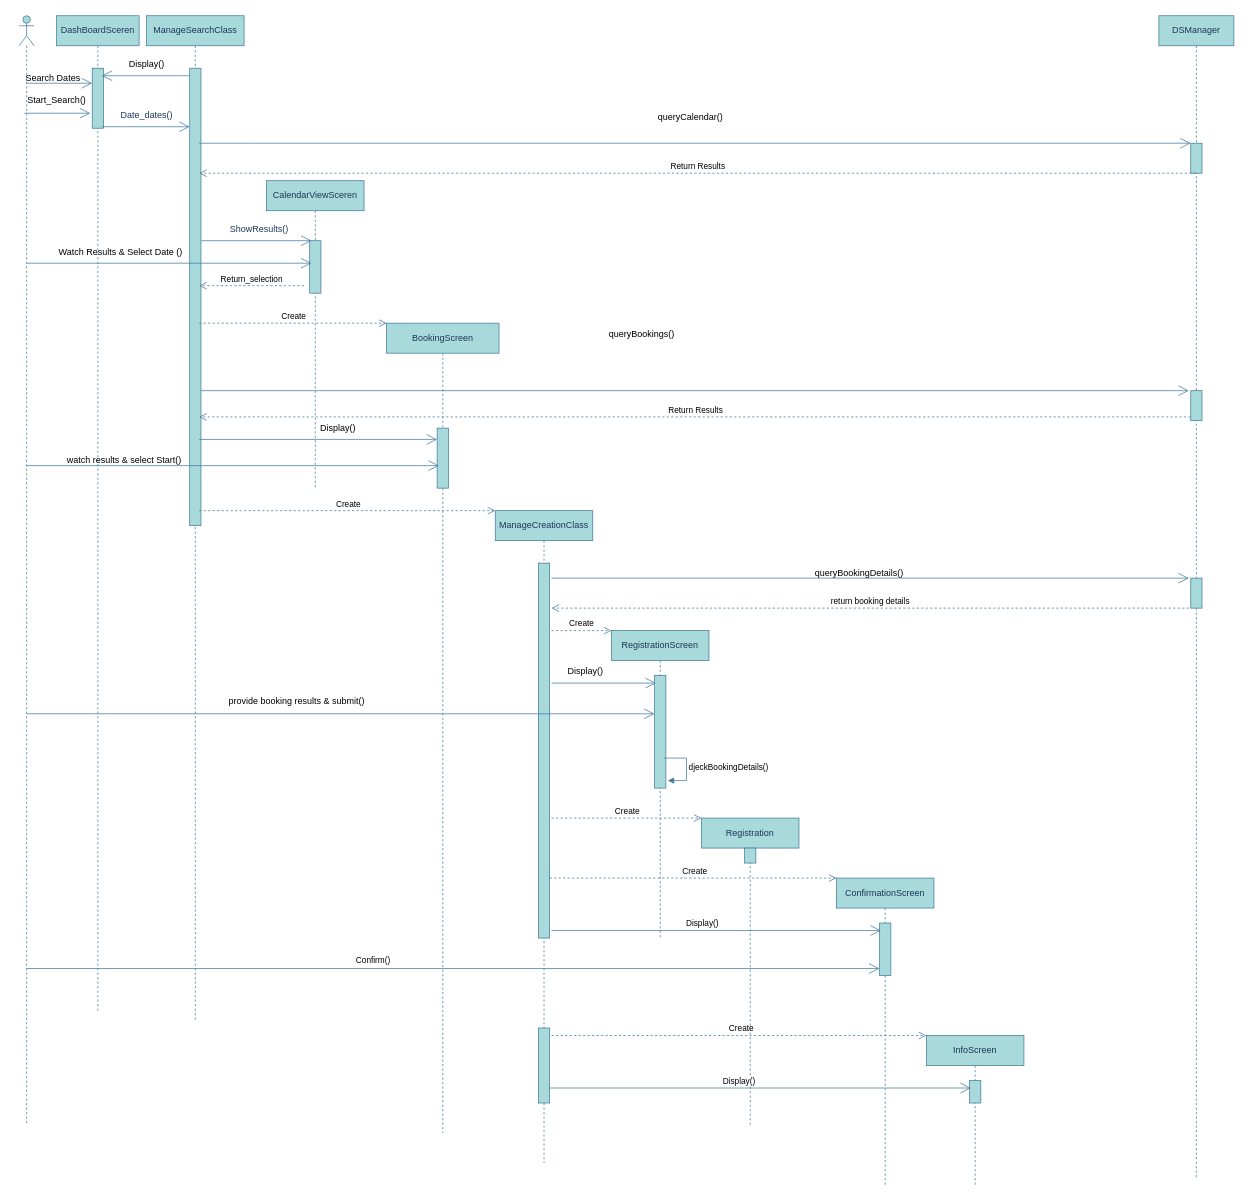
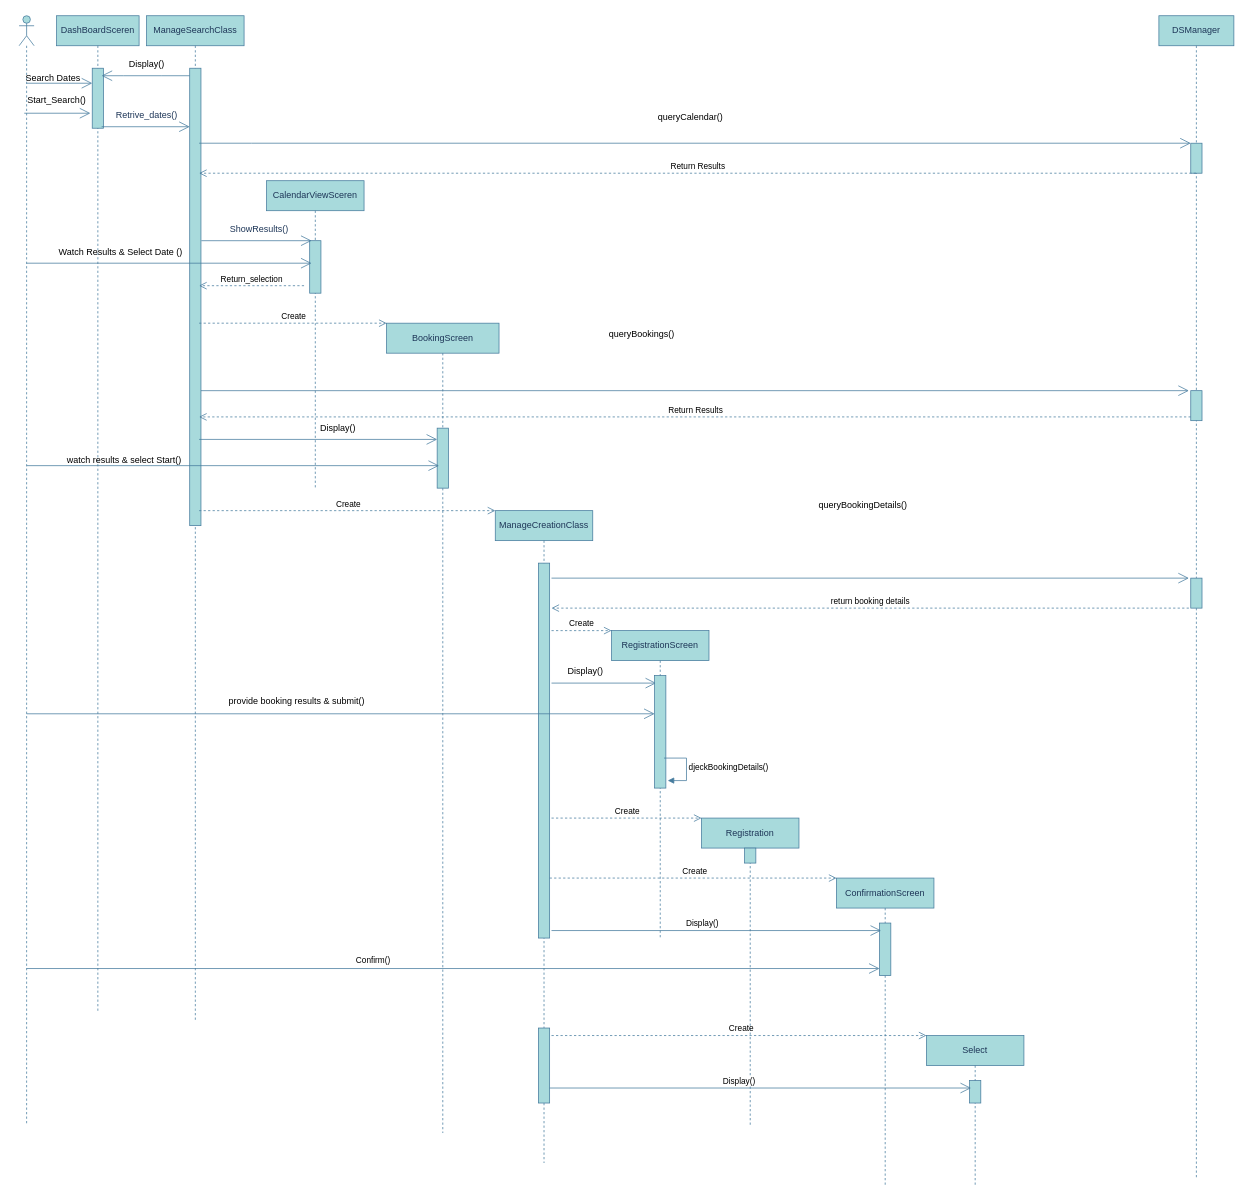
node "Date_dates()": label "Date_dates()" -> "Retrive_dates()"
node "queryBookingDetails()": moved (859, 573) -> (863, 505)
node "InfoScreen": label "InfoScreen" -> "Select"
